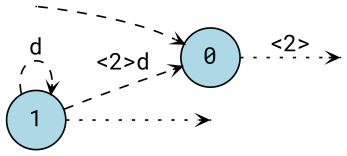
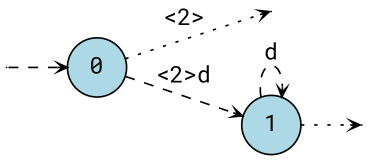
edge "1" -> "0": reversed
